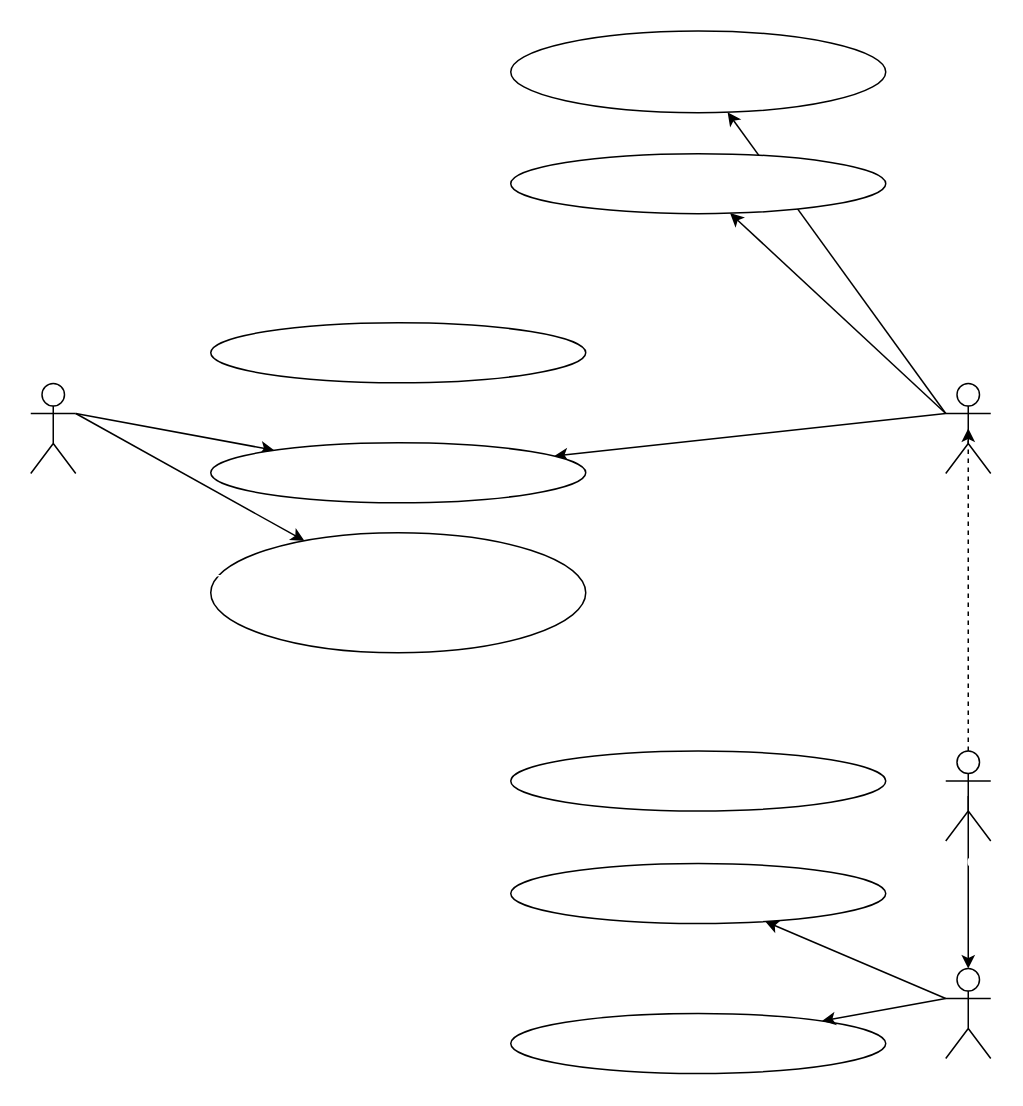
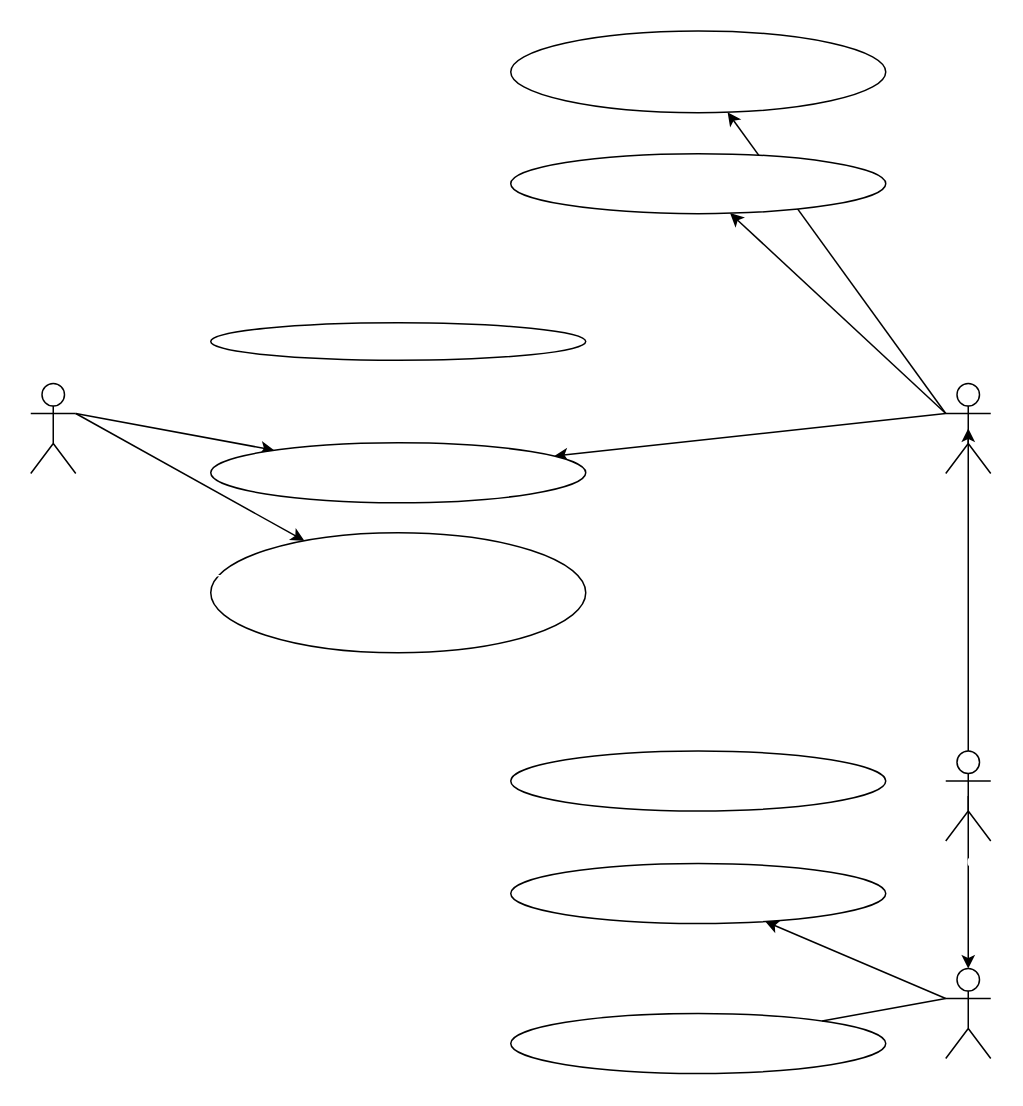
node "Zřídit/editovat/zrušit účet": size 375x60 -> 375x38
edge "Vedoucí" -> "Pracovník": style dashed -> solid
edge "SPRÁVCE" -> "Přídat/odebrat práva uživatelům": arrowhead classic -> none
